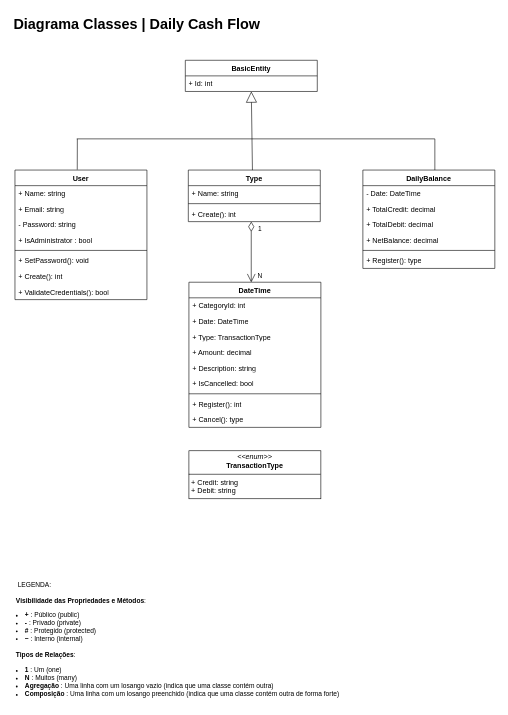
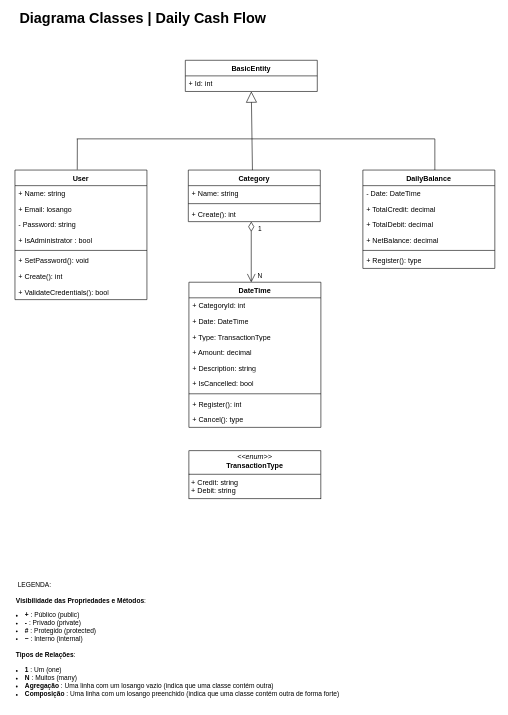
node "Diagrama Classes | Daily Cash Flow": moved (252, 27) -> (258, 21)
node "Type": label "Type" -> "Category"
node "+ Email: string": label "+ Email: string" -> "+ Email: losango"
